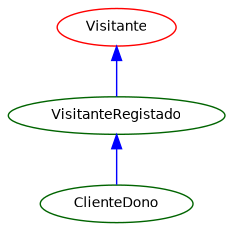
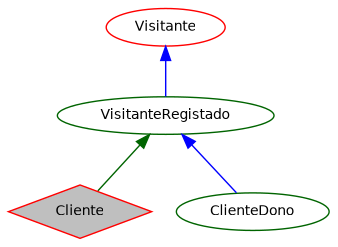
node "Cliente": added
